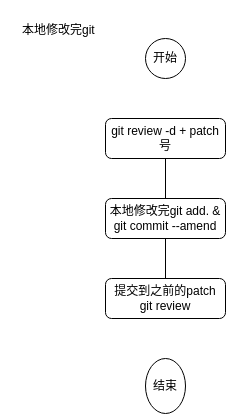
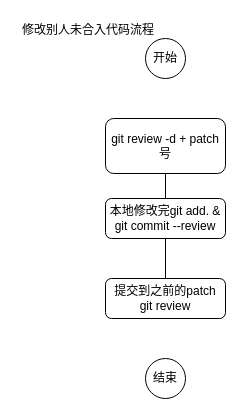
node "本地修改完git": label "本地修改完git" -> "修改别人未合入代码流程"
node "git review -d + patch号": size 120x40 -> 120x55
node "本地修改完git add. & git commit --amend": label "本地修改完git add. & git commit --amend" -> "本地修改完git add. & git commit --review"
node "结束": size 40x55 -> 40x40
